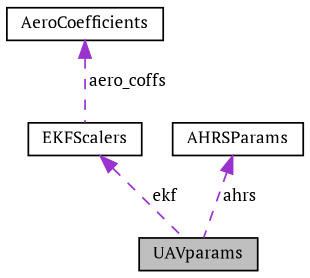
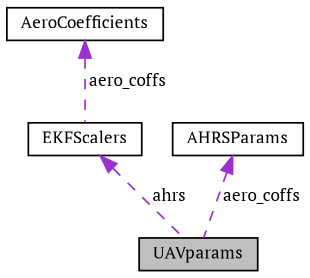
edge "UAVparams" -> "EKFScalers": label " ekf" -> " ahrs"
edge "UAVparams" -> "AHRSParams": label " ahrs" -> " aero_coffs"
